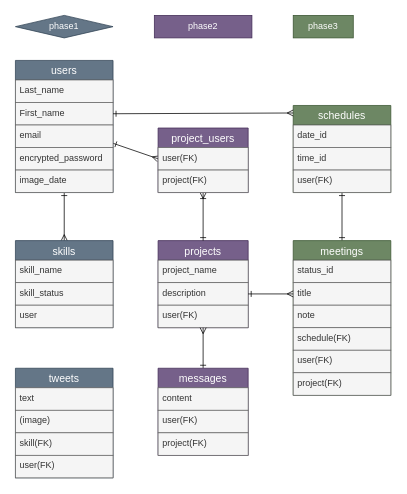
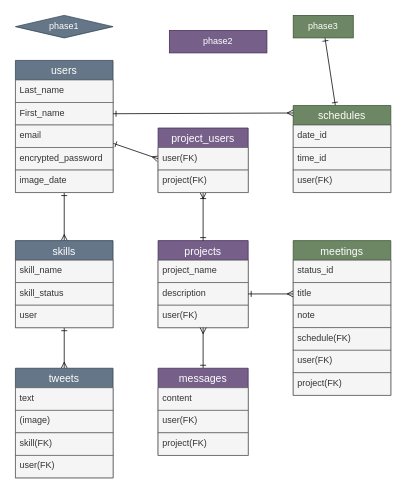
node "phase2": moved (203, 27) -> (218, 42)
edge "schedules" -- "meetings": now "schedules" -- "phase3"
edge "skills" -- "tweets": added
